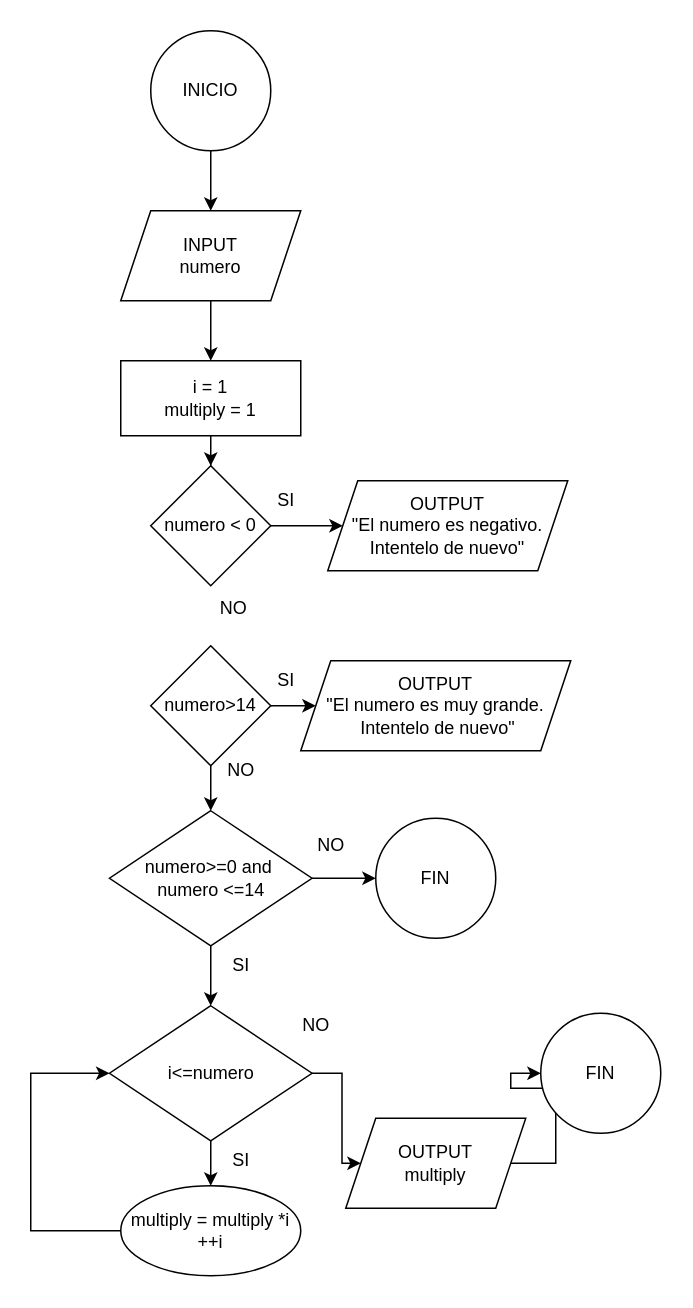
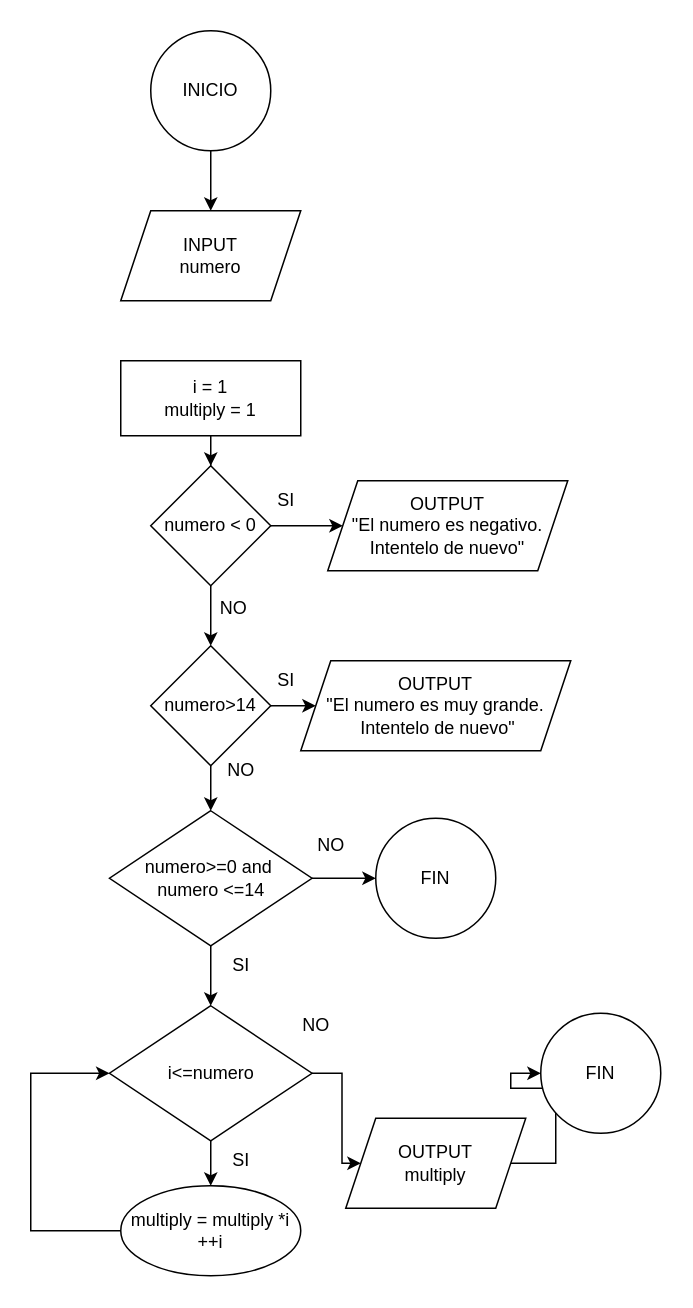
edge "INPUT numero" -> "i = 1 multiply = 1": removed
edge "numero < 0" -> "numero>14": added
